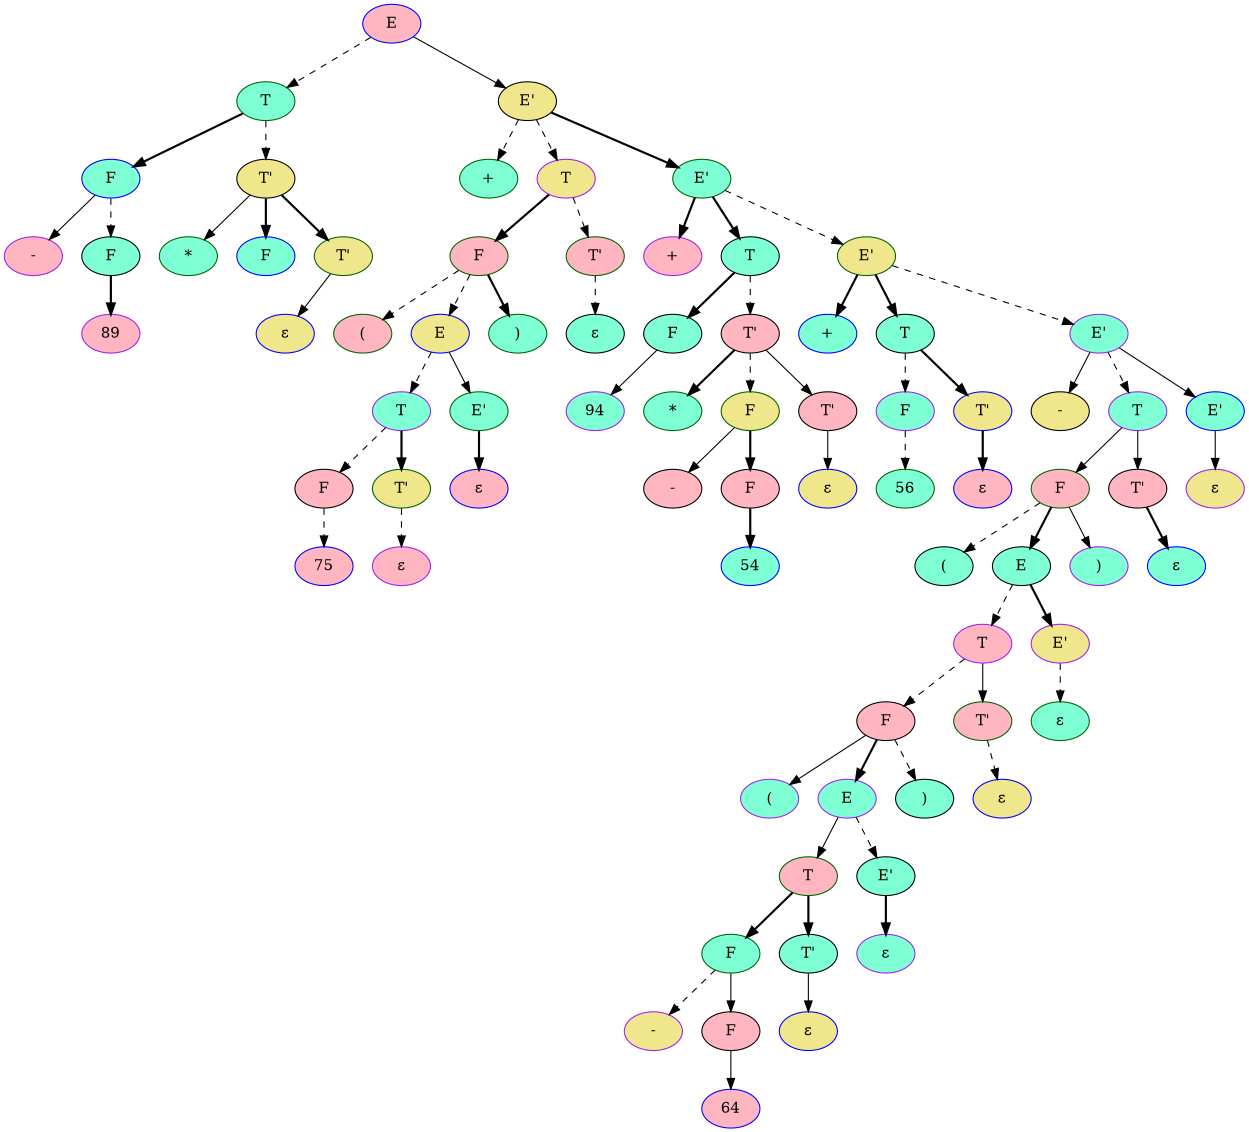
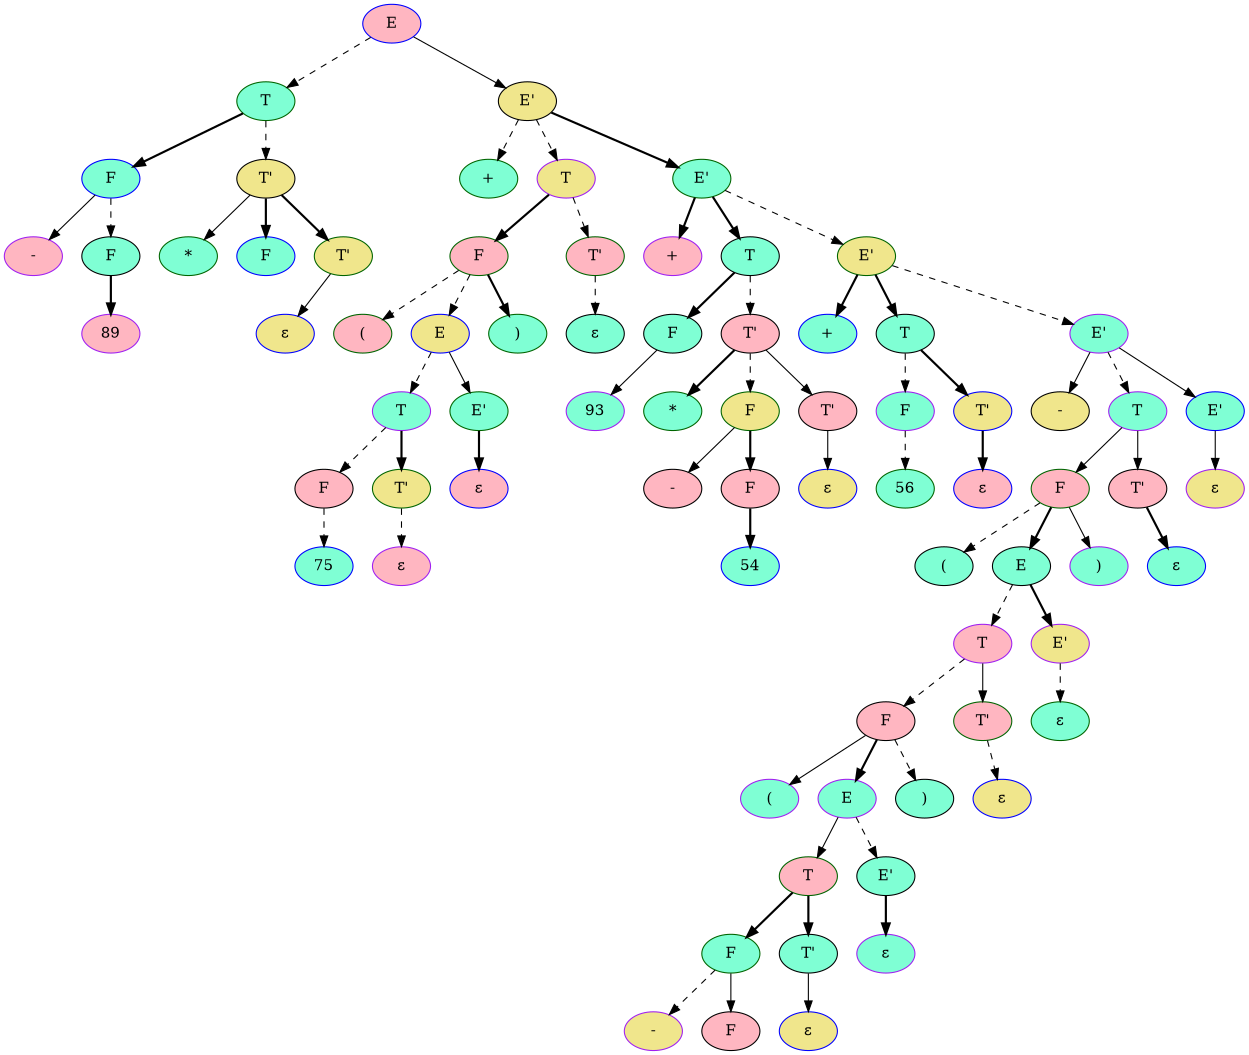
node "94": label "94" -> "93"
node "75": fillcolor lightpink -> aquamarine
node "64": removed
